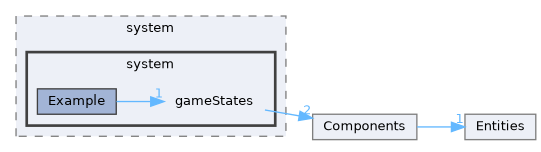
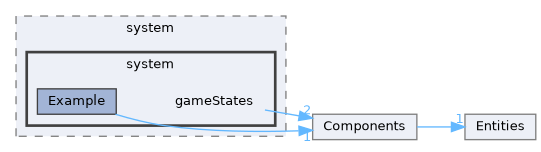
edge "Example" -> "gameStates": now "Example" -> "Components"
